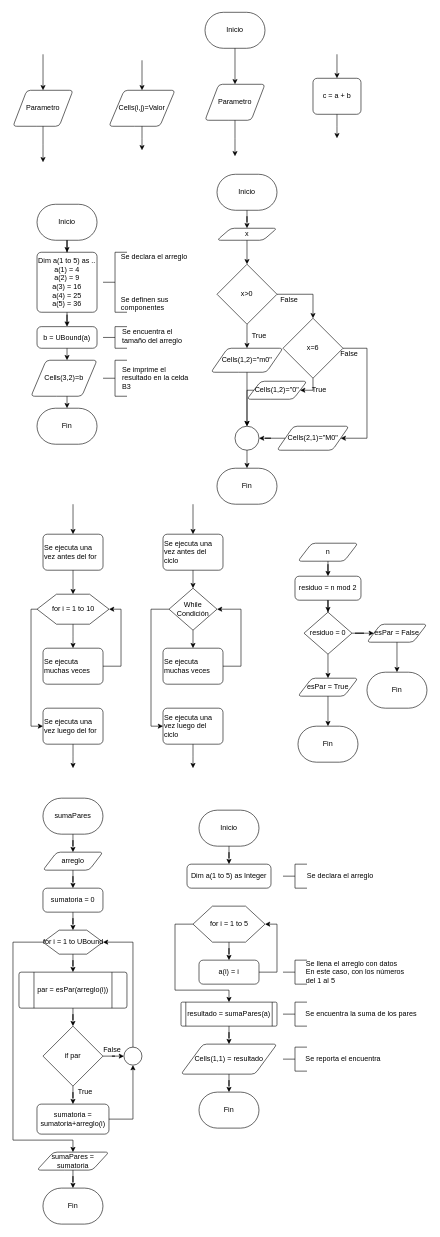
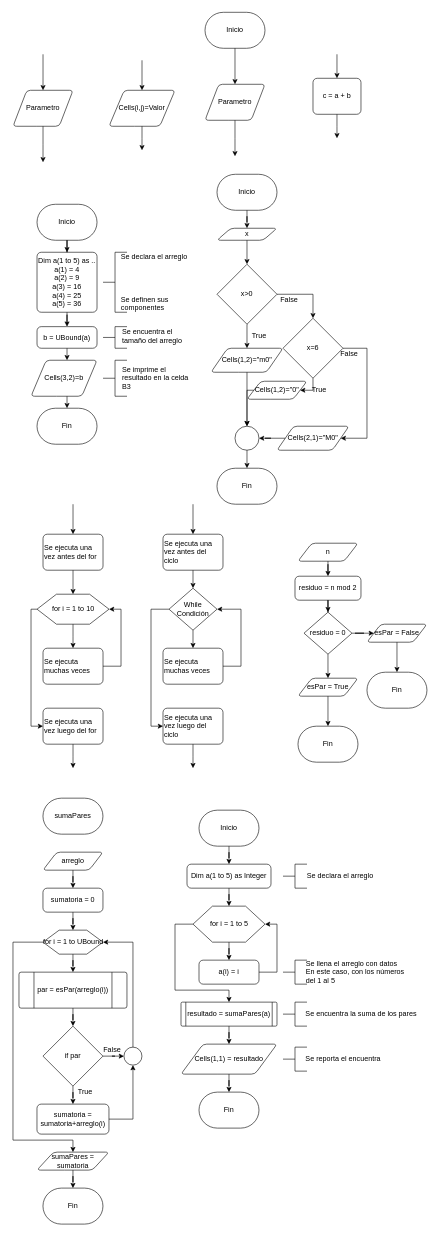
edge "sumaPares" -> "arreglo": removed
edge "Dim a(1 to 5) as Integer" -> "for i = 1 to 5": added
